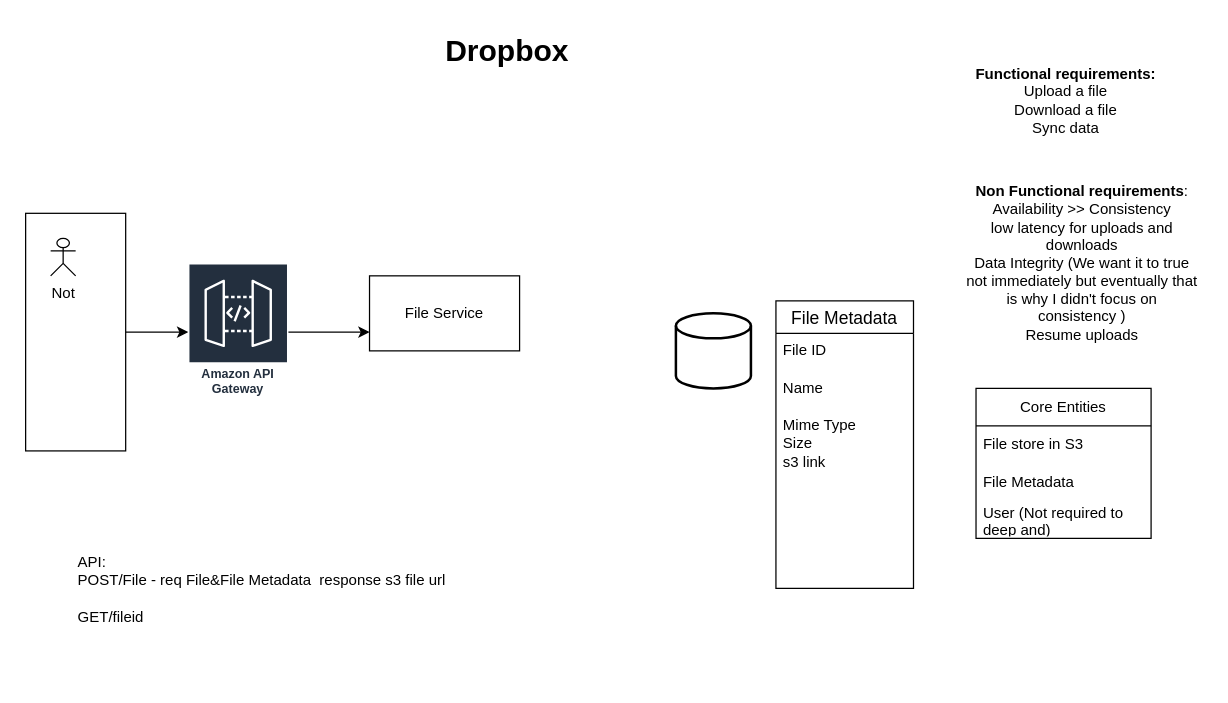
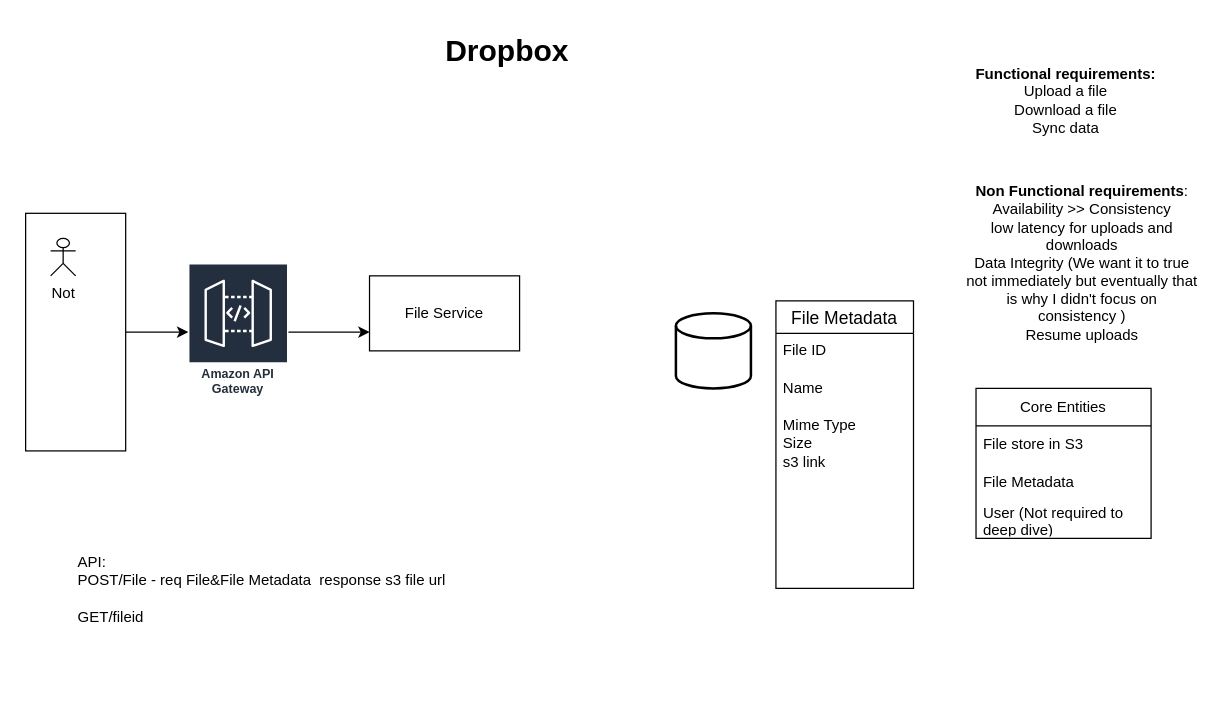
node "User (Not required to deep and)": label "User (Not required to deep and)" -> "User (Not required to deep dive)"
